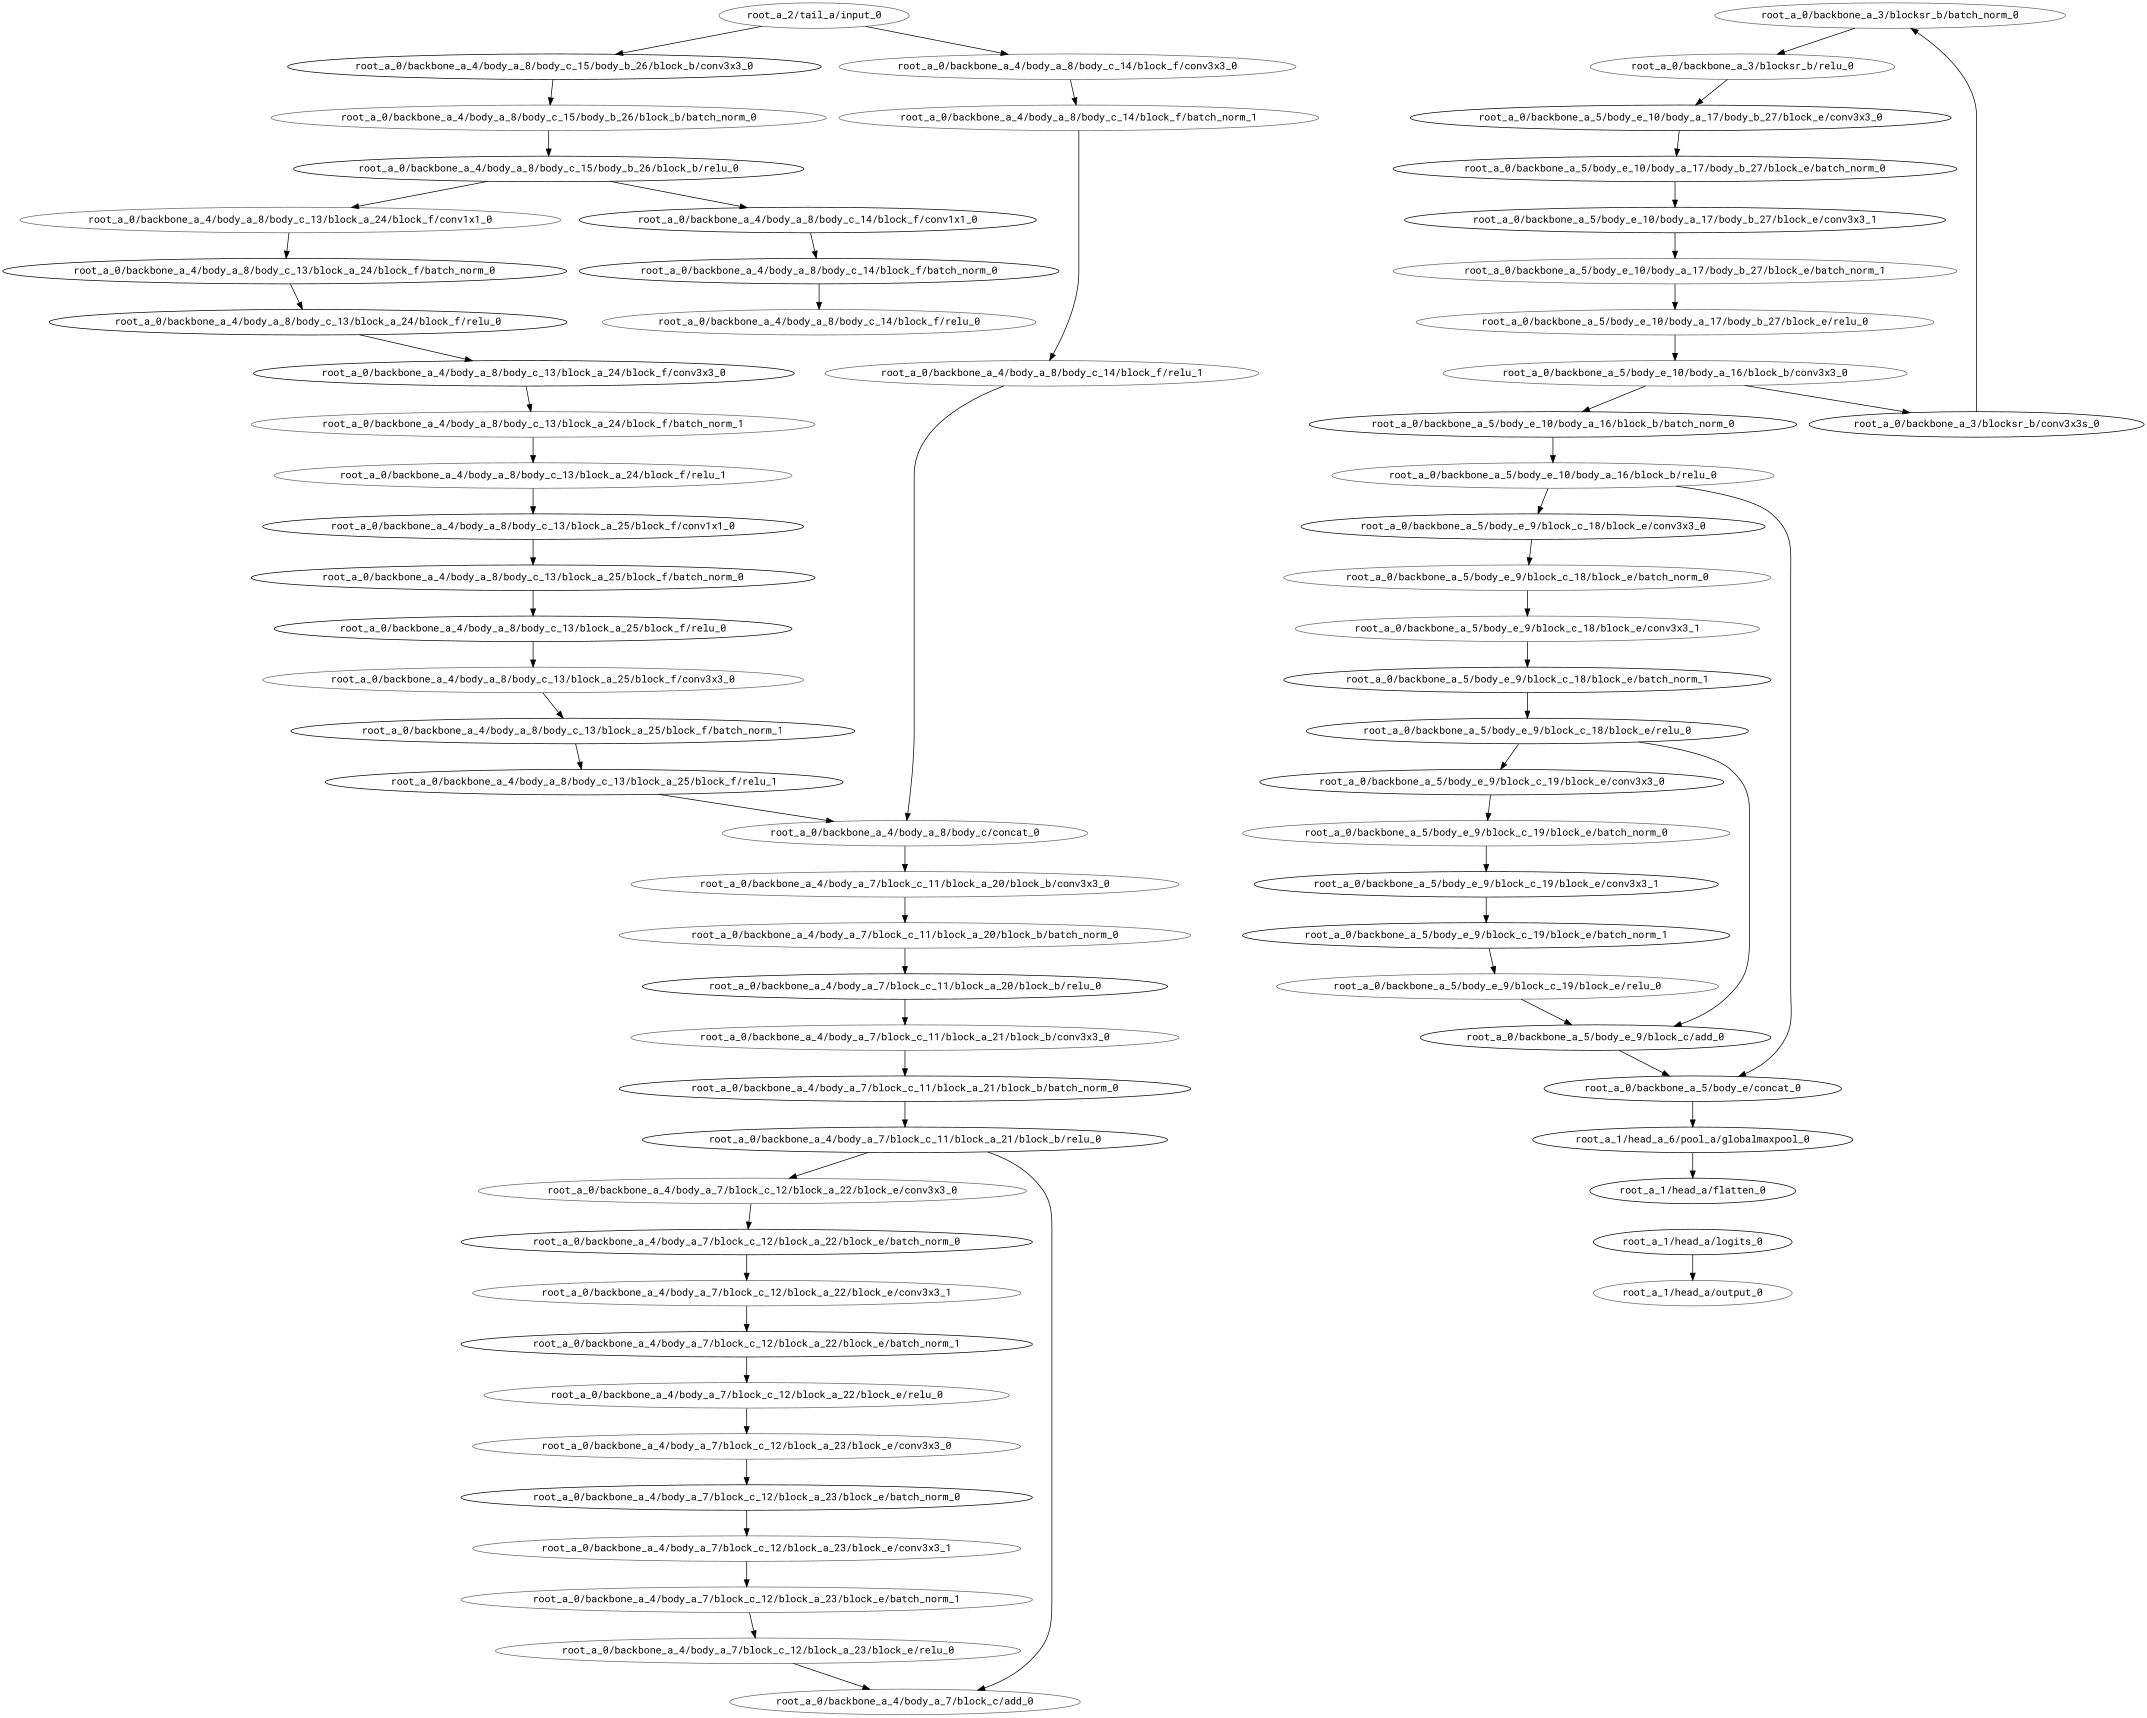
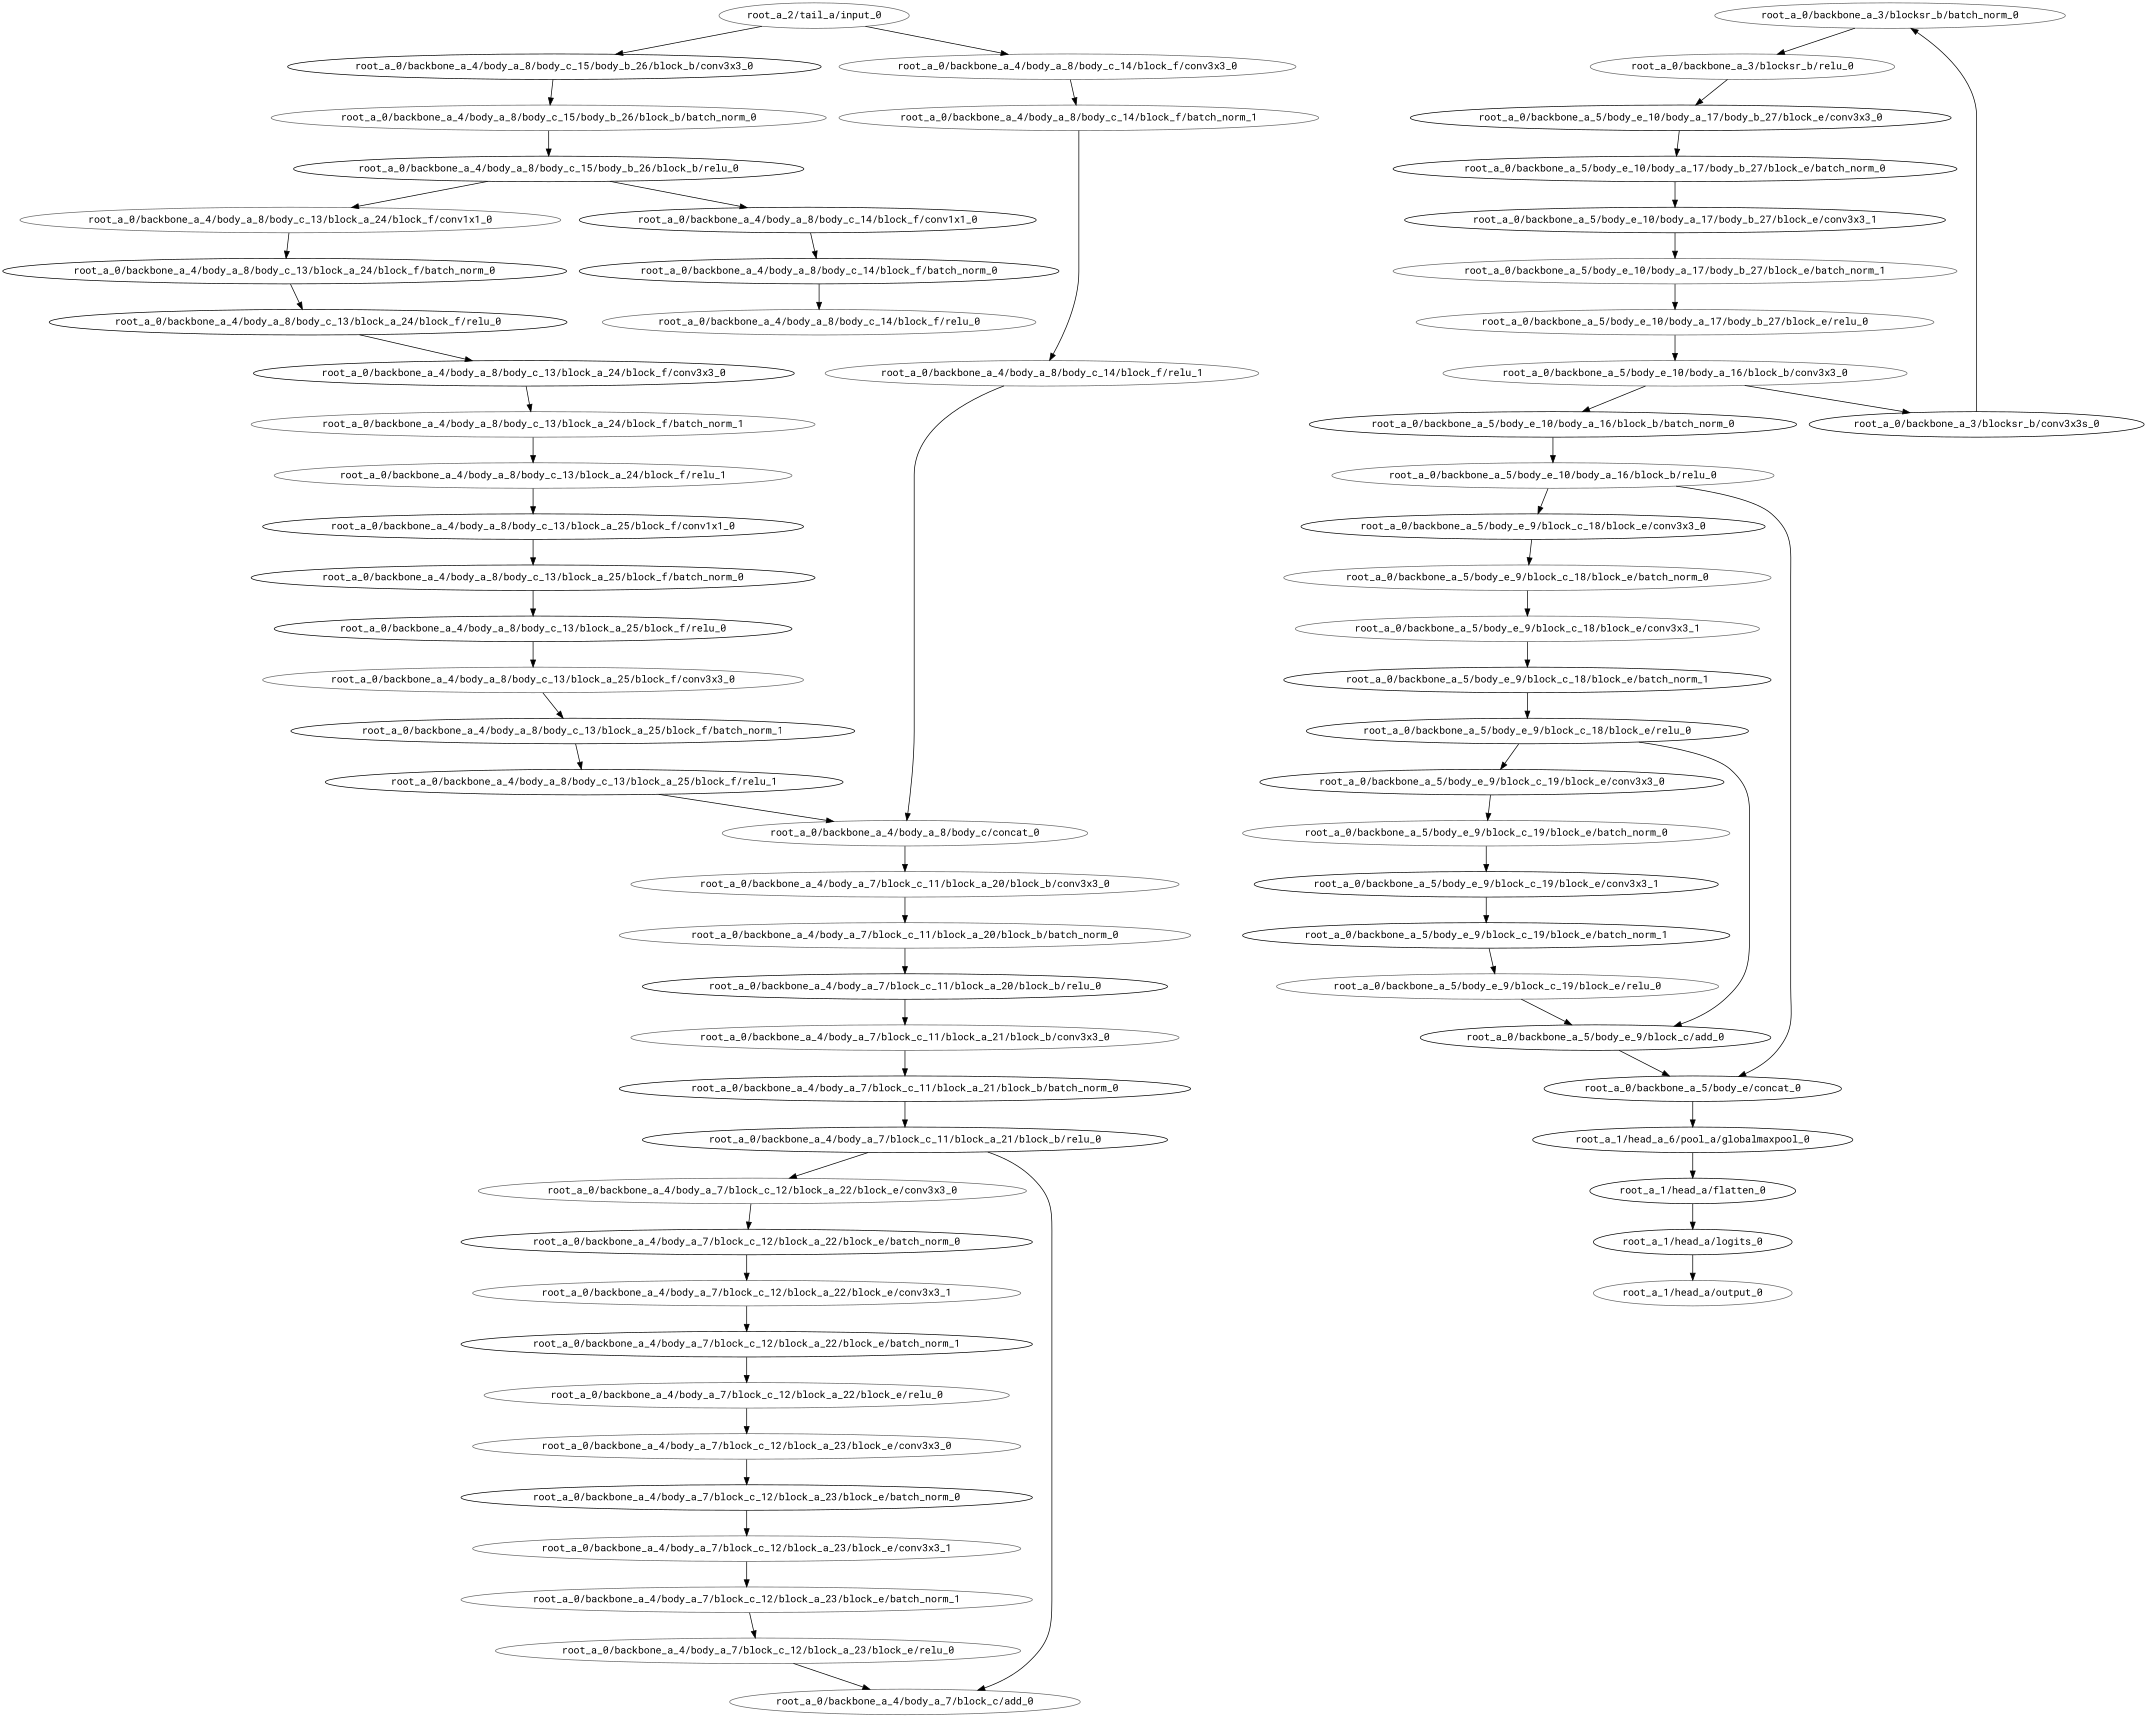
edge "root_a_1/head_a/flatten_0" -> "root_a_1/head_a/logits_0": added
